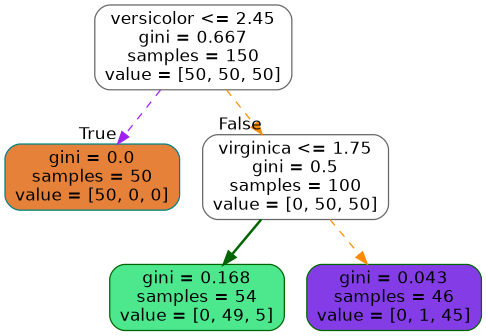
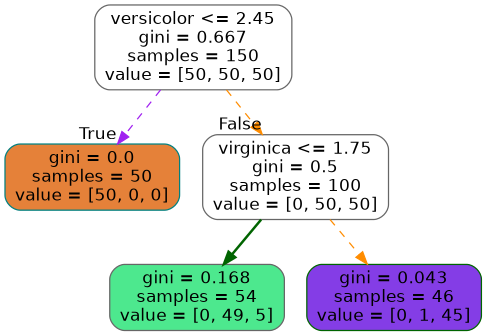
node "gini = 0.168 samples = 54 value = [0, 49, 5]": color darkgreen -> gray40
